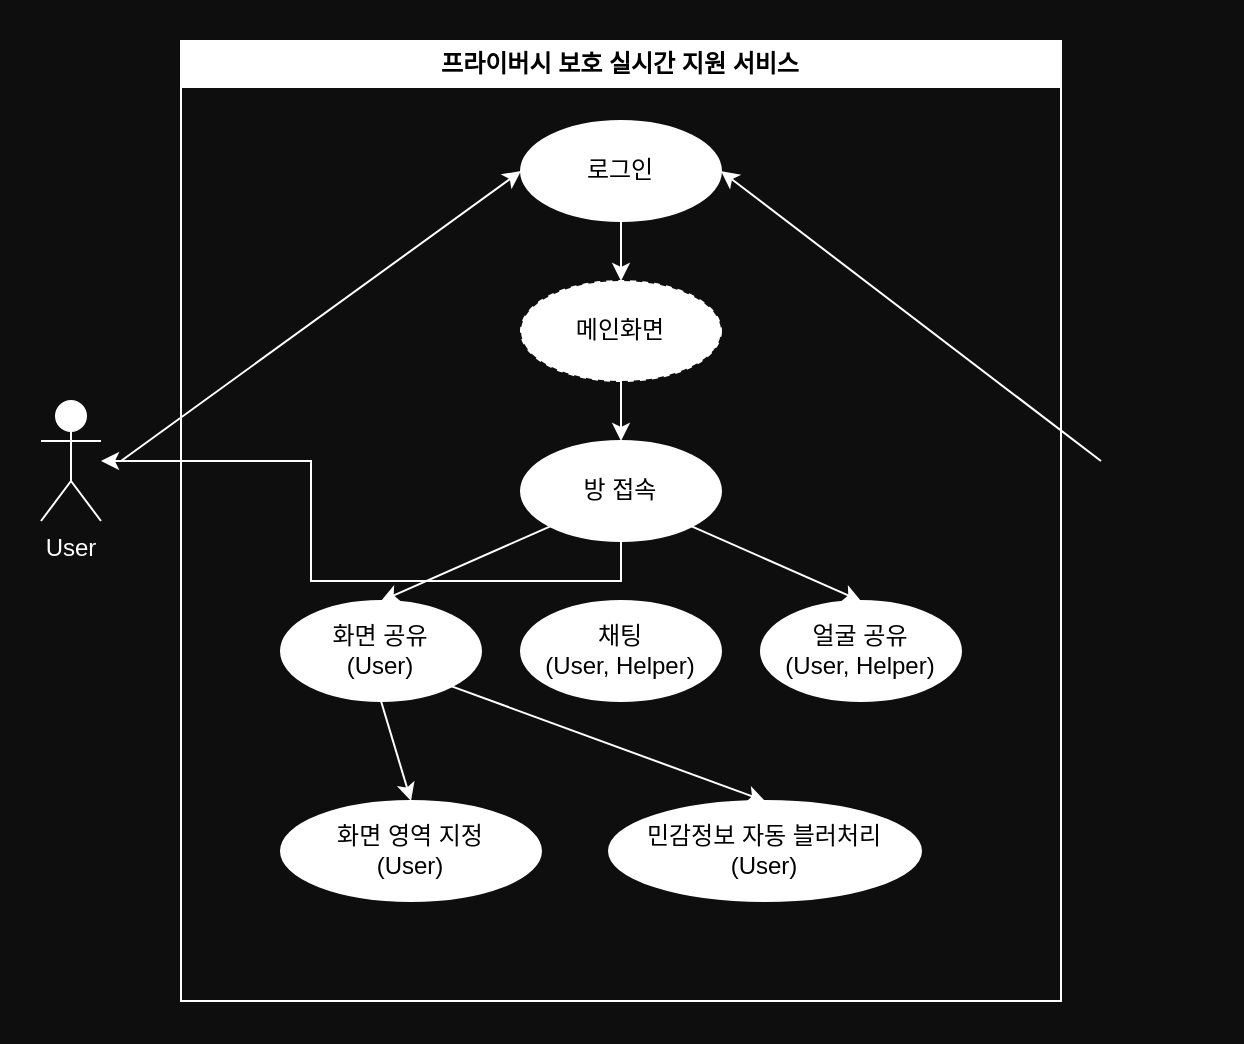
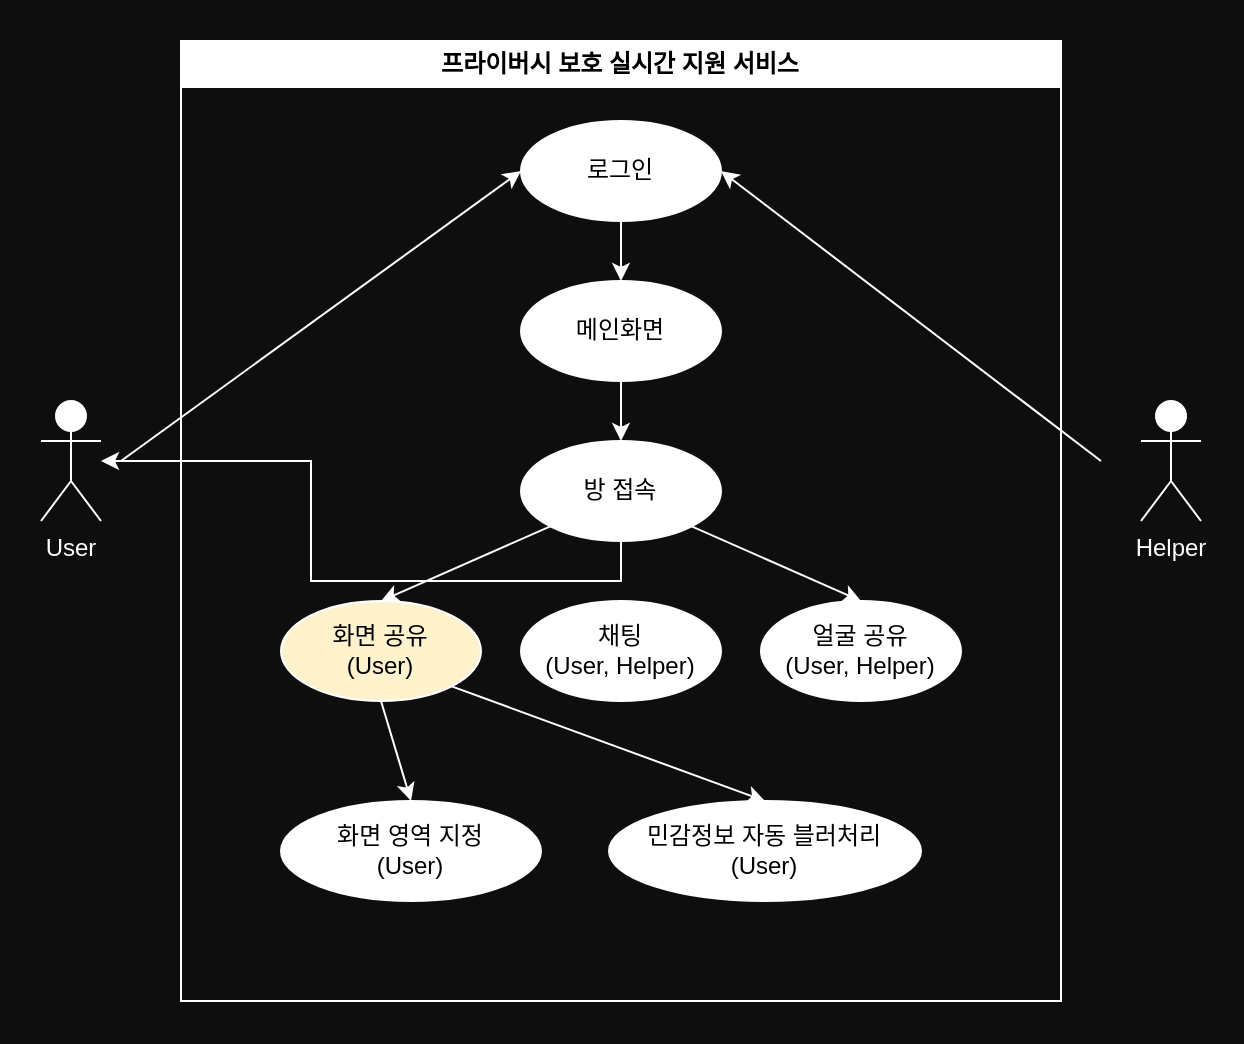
node "메인화면": style dashed -> solid
node "Helper": added
node "화면 공유 (User)": fillcolor #ffffff -> #fff2cc
